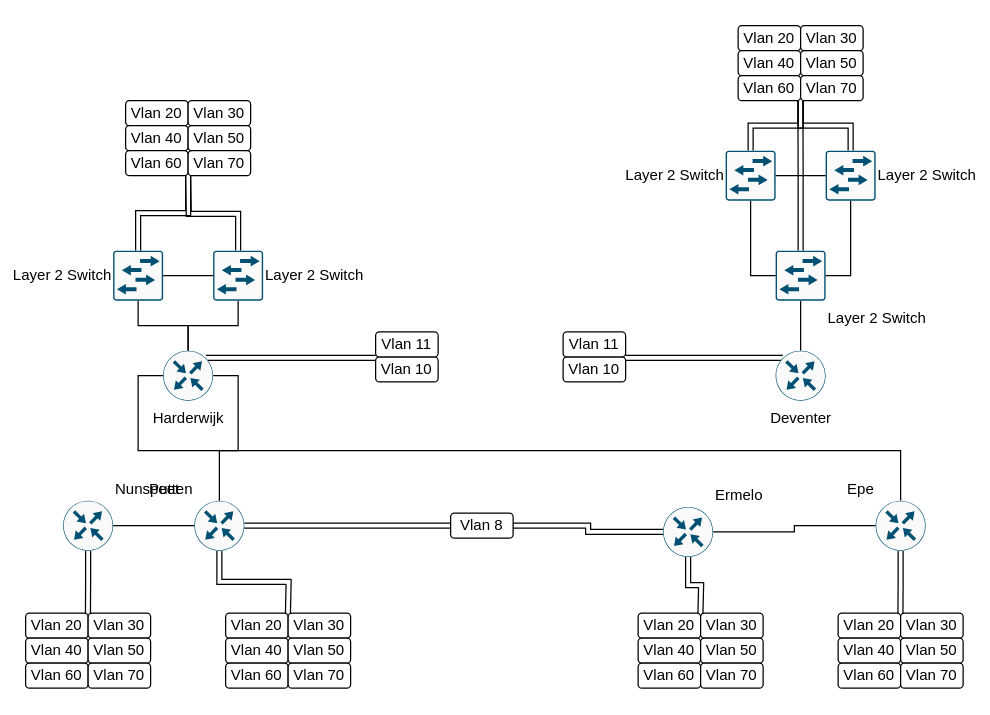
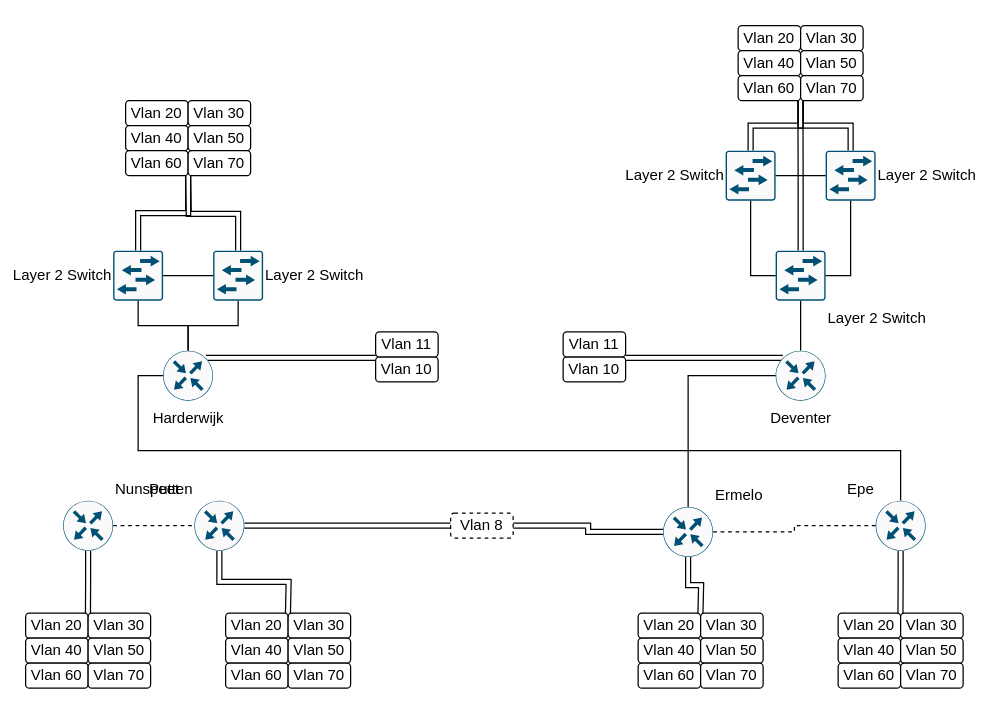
edge "Deventer" -- "Ermelo": added
edge "Harderwijk" -- "Putten": removed
edge "Nunspeet" -- "Putten": style solid -> dashed
node "Vlan 8": style solid -> dashed
edge "Epe" -- "Ermelo": style solid -> dashed
